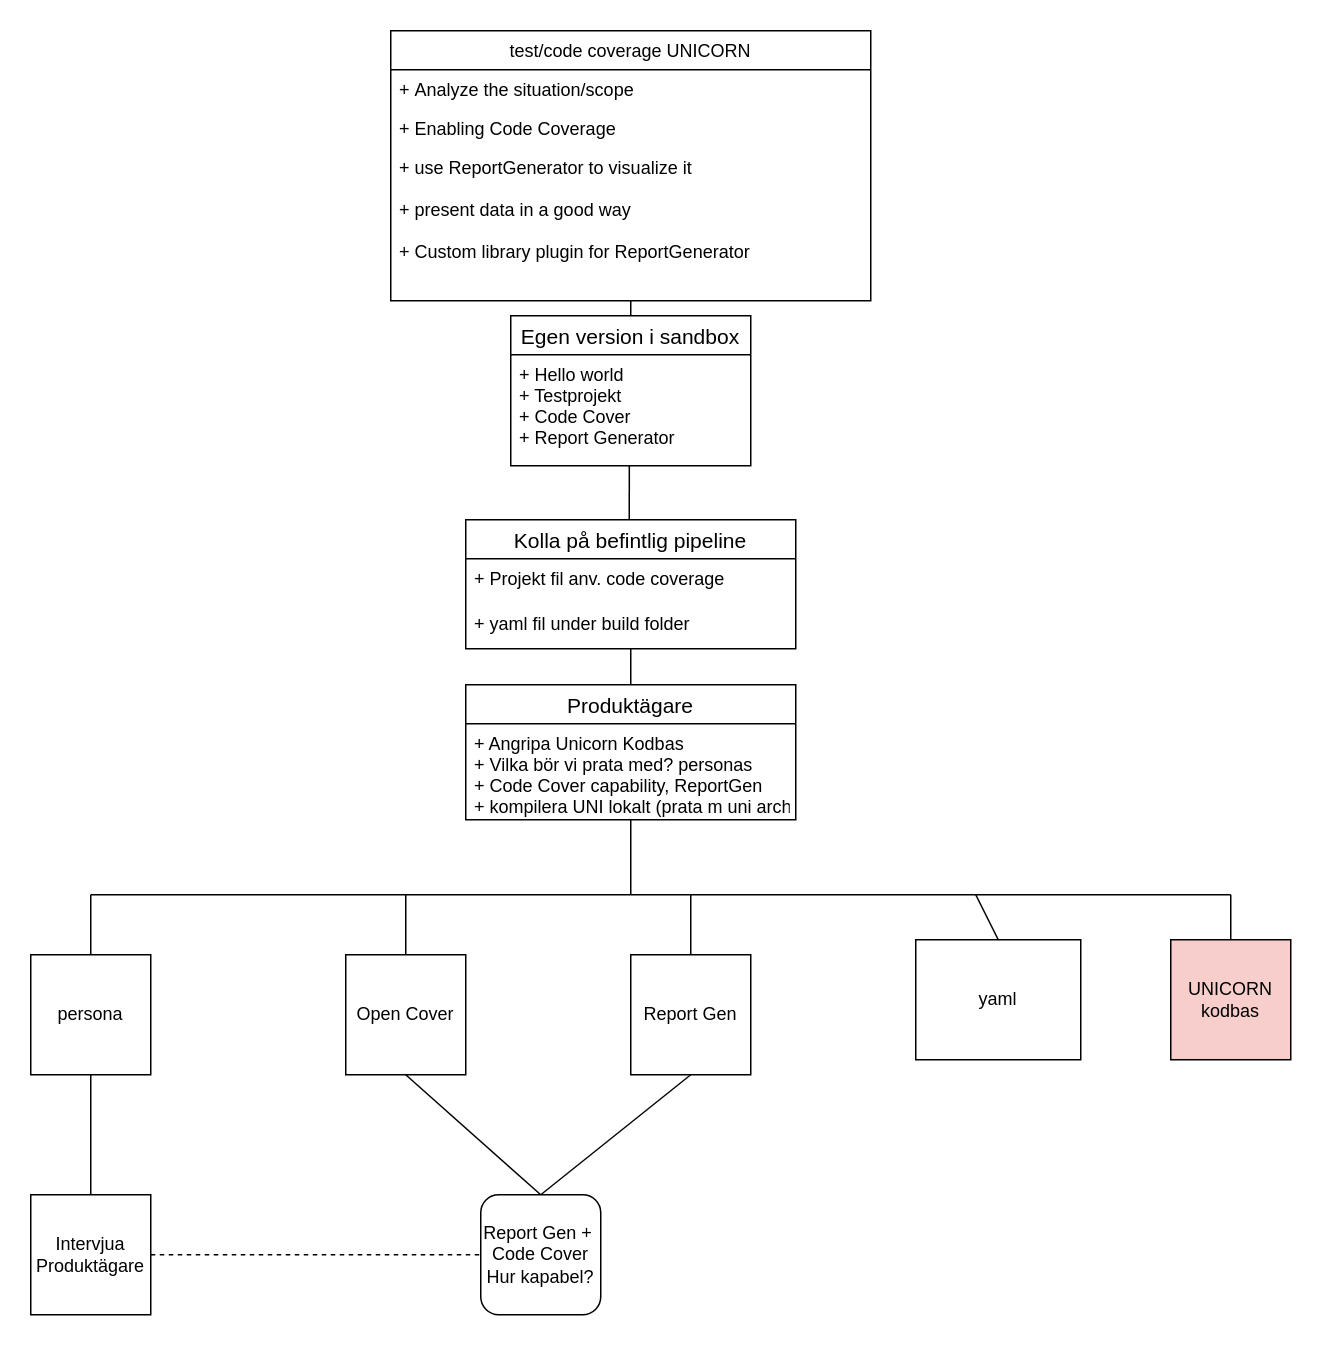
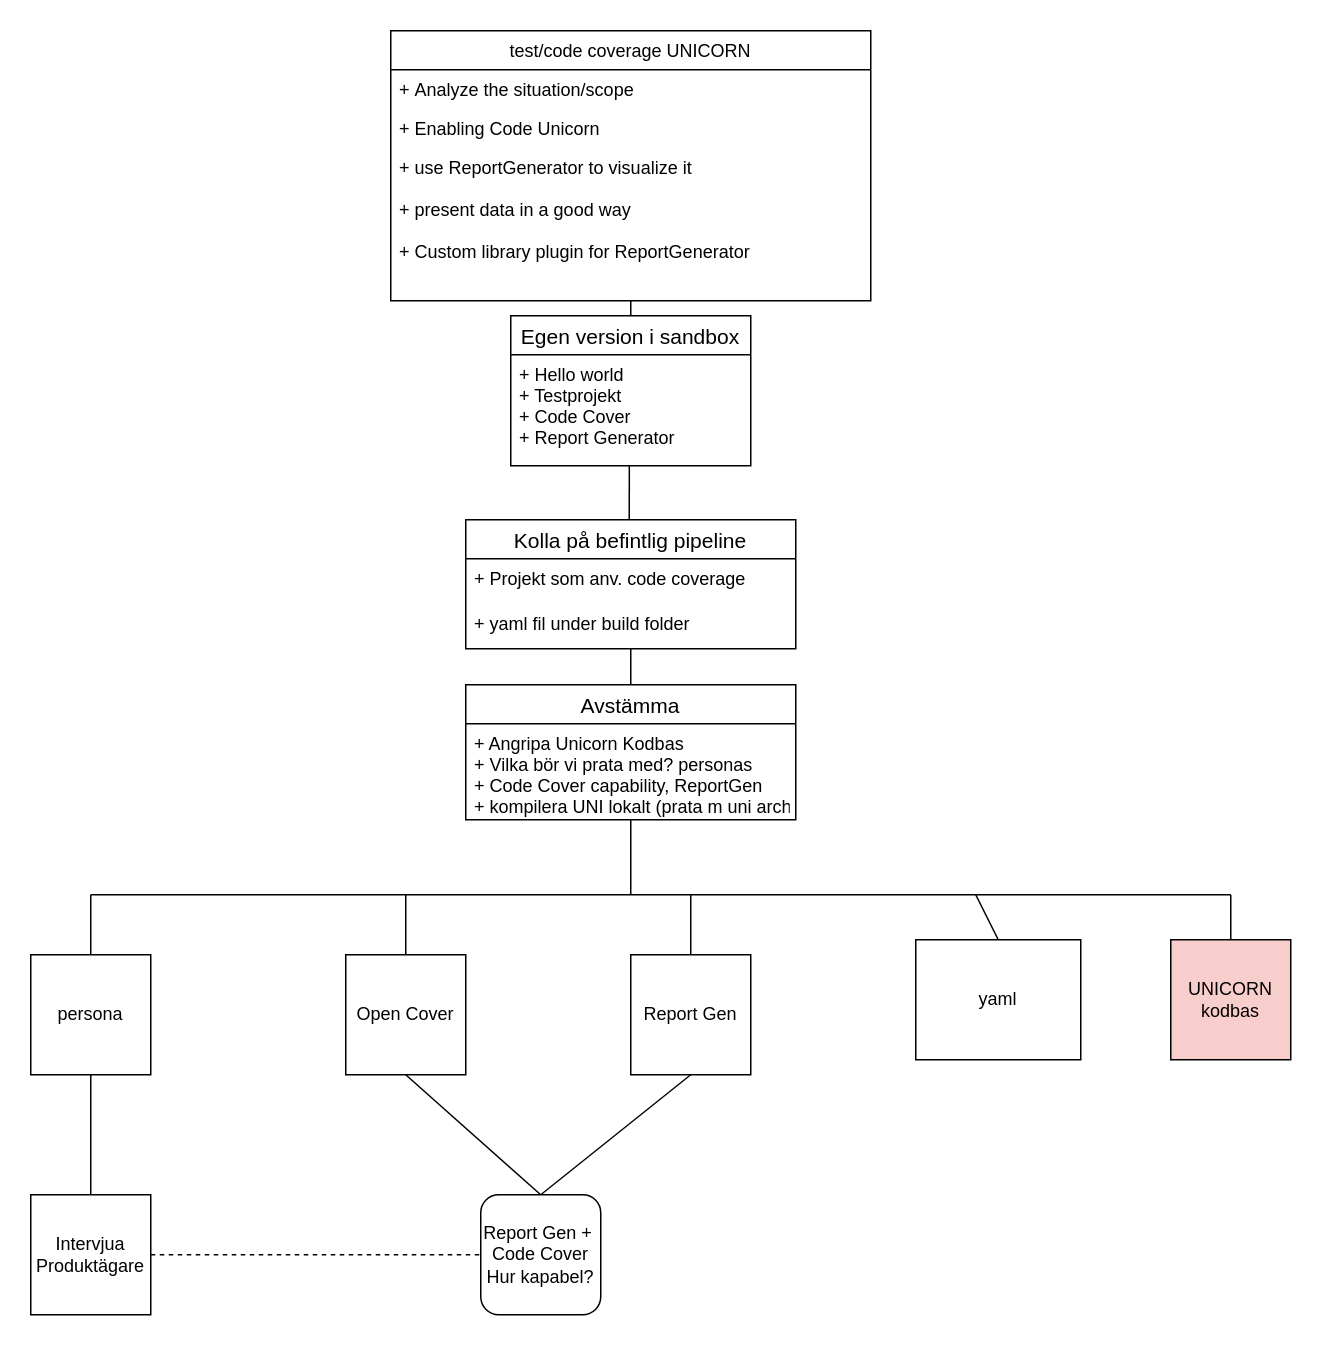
node "+ Enabling Code Coverage": label "+ Enabling Code Coverage" -> "+ Enabling Code Unicorn"
node "+ Projekt fil anv. code coverage": label "+ Projekt fil anv. code coverage" -> "+ Projekt som anv. code coverage"
node "Produktägare": label "Produktägare" -> "Avstämma"
